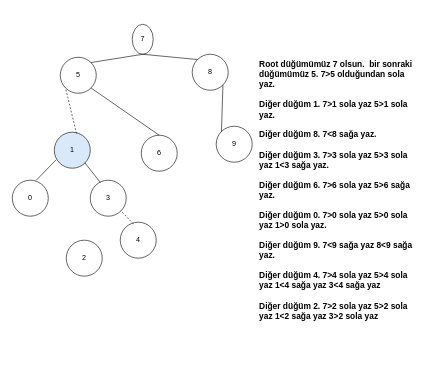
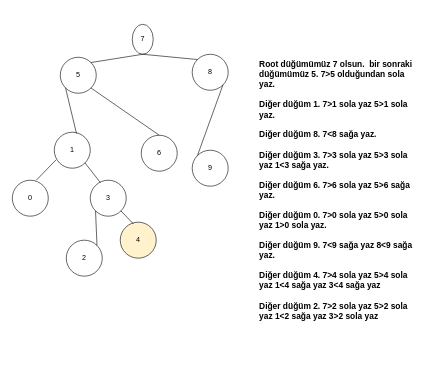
edge "5" -- "1": style dashed -> solid
node "9": moved (234, 144) -> (210, 168)
node "1": fillcolor #dae8fc -> #ffffff
edge "3" -- "4": style dashed -> solid
edge "3" -- "2": added
node "4": fillcolor #ffffff -> #fff2cc
